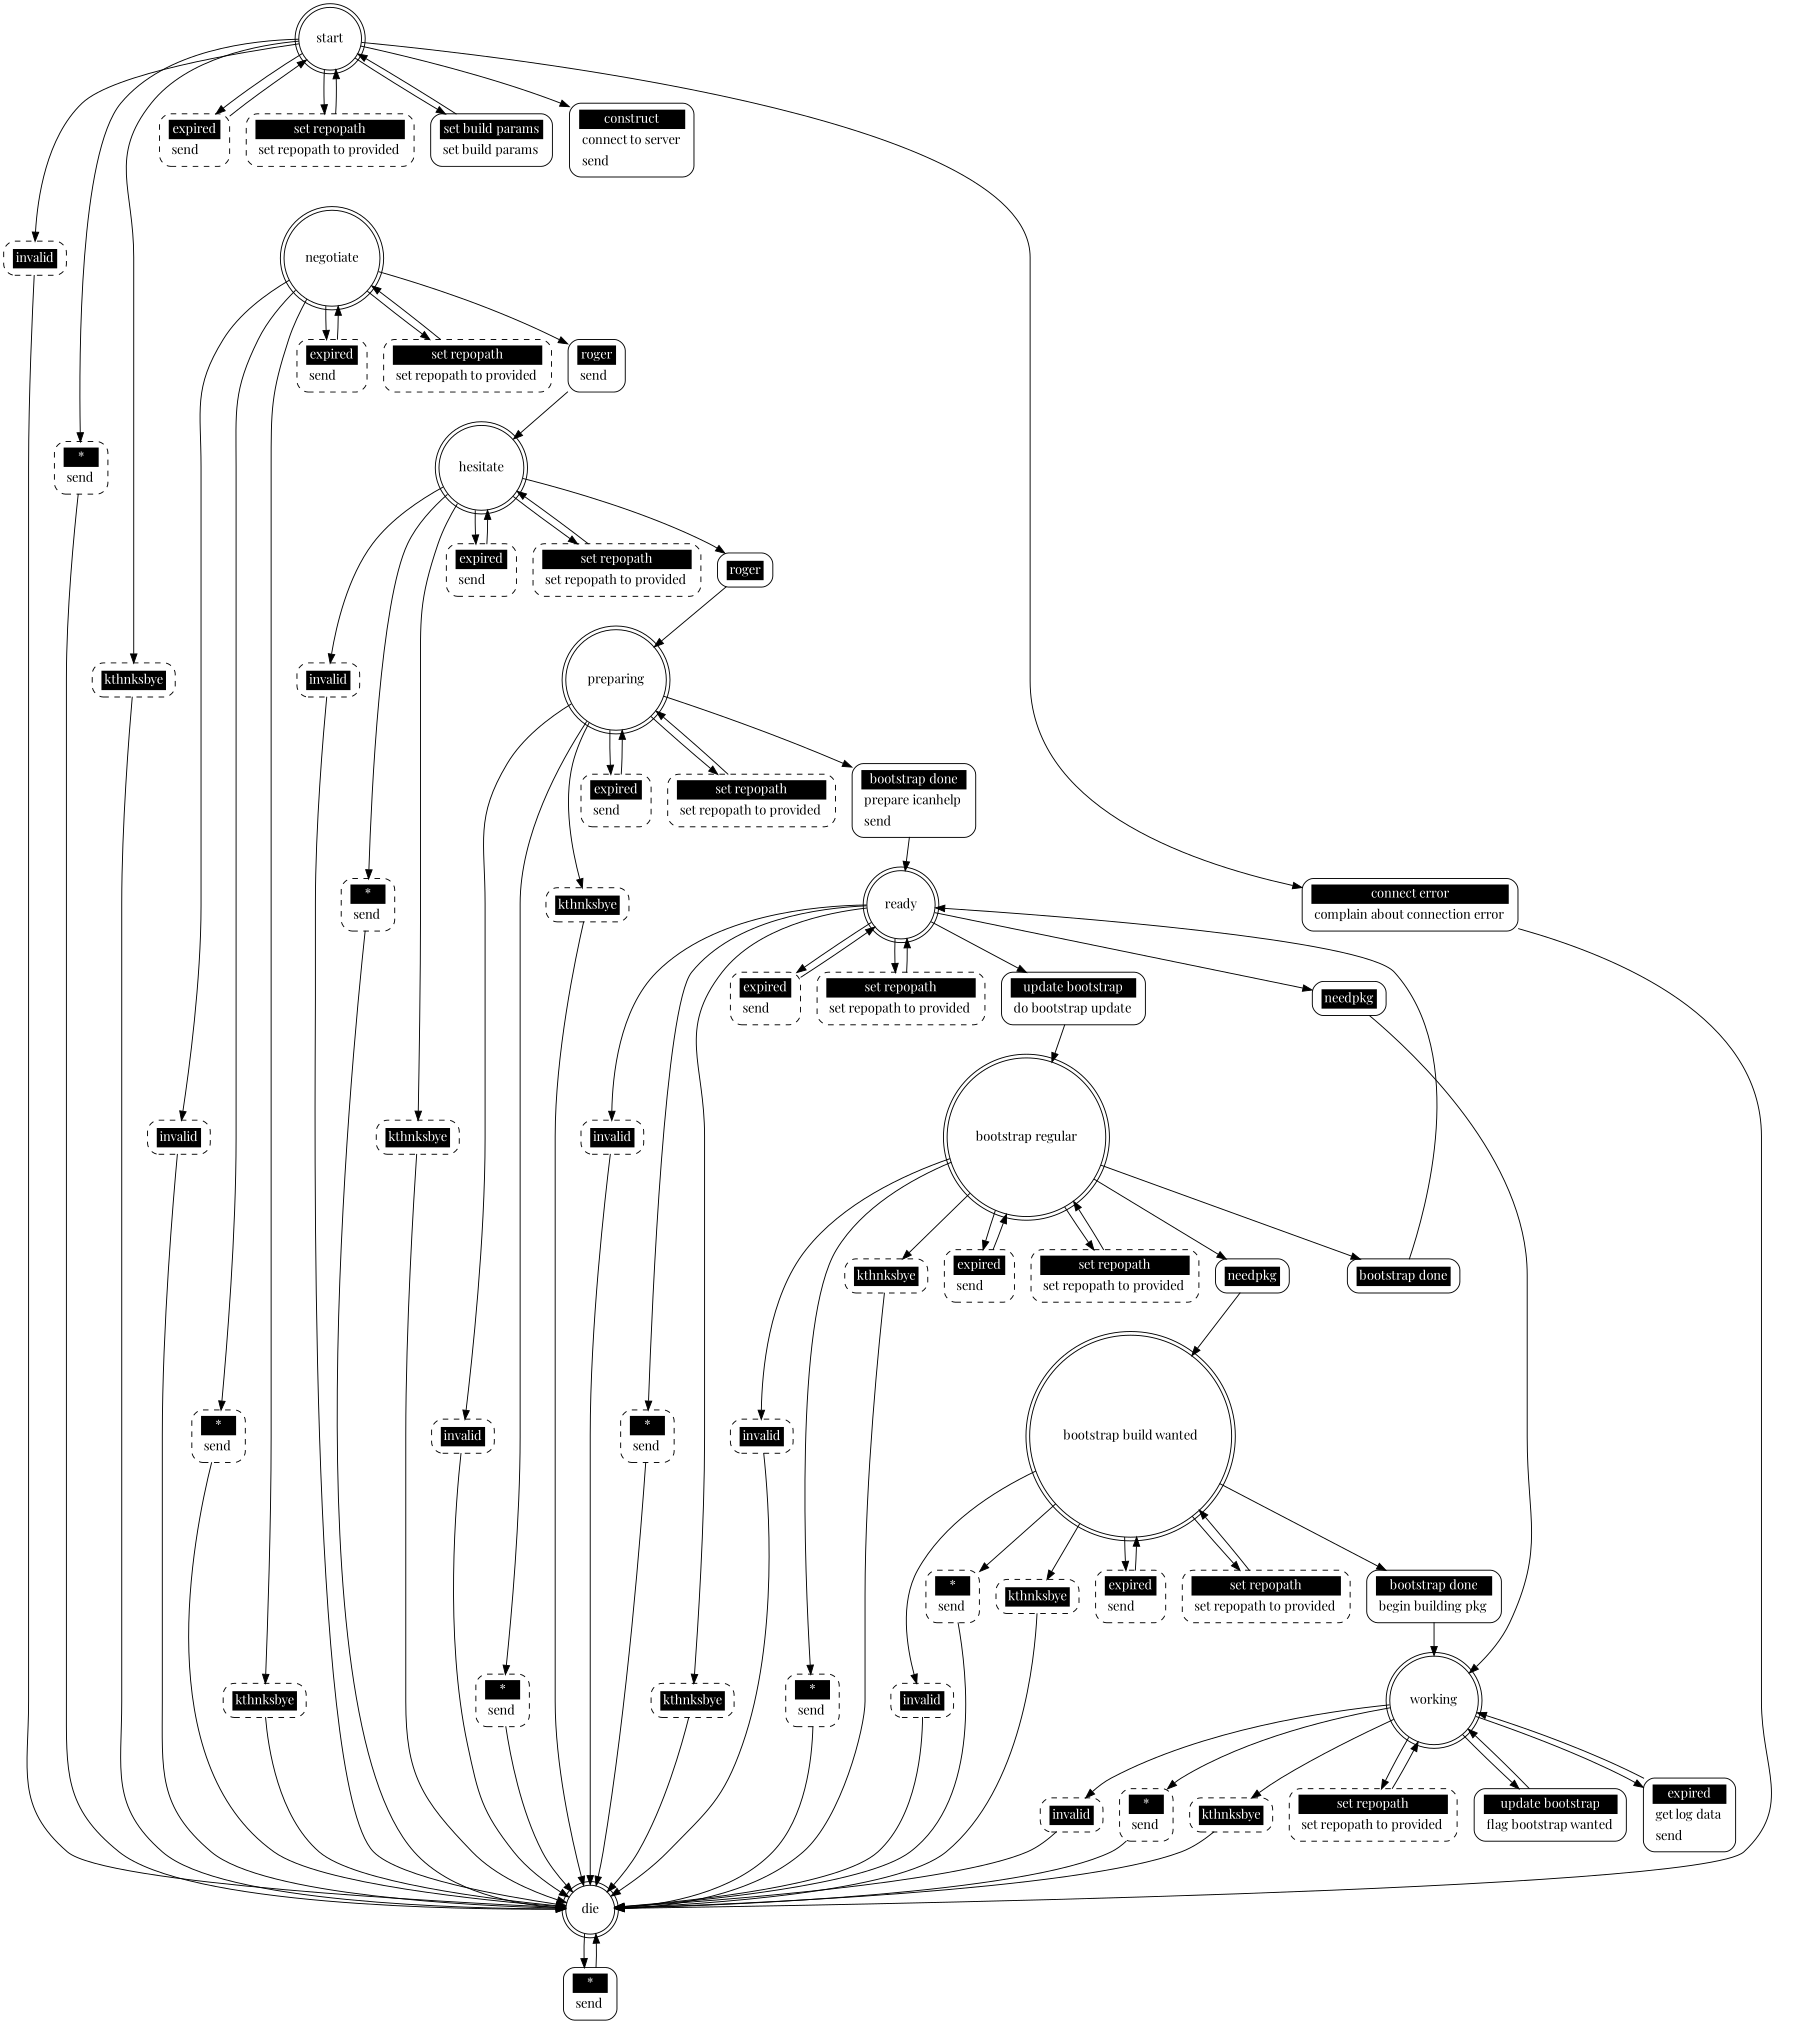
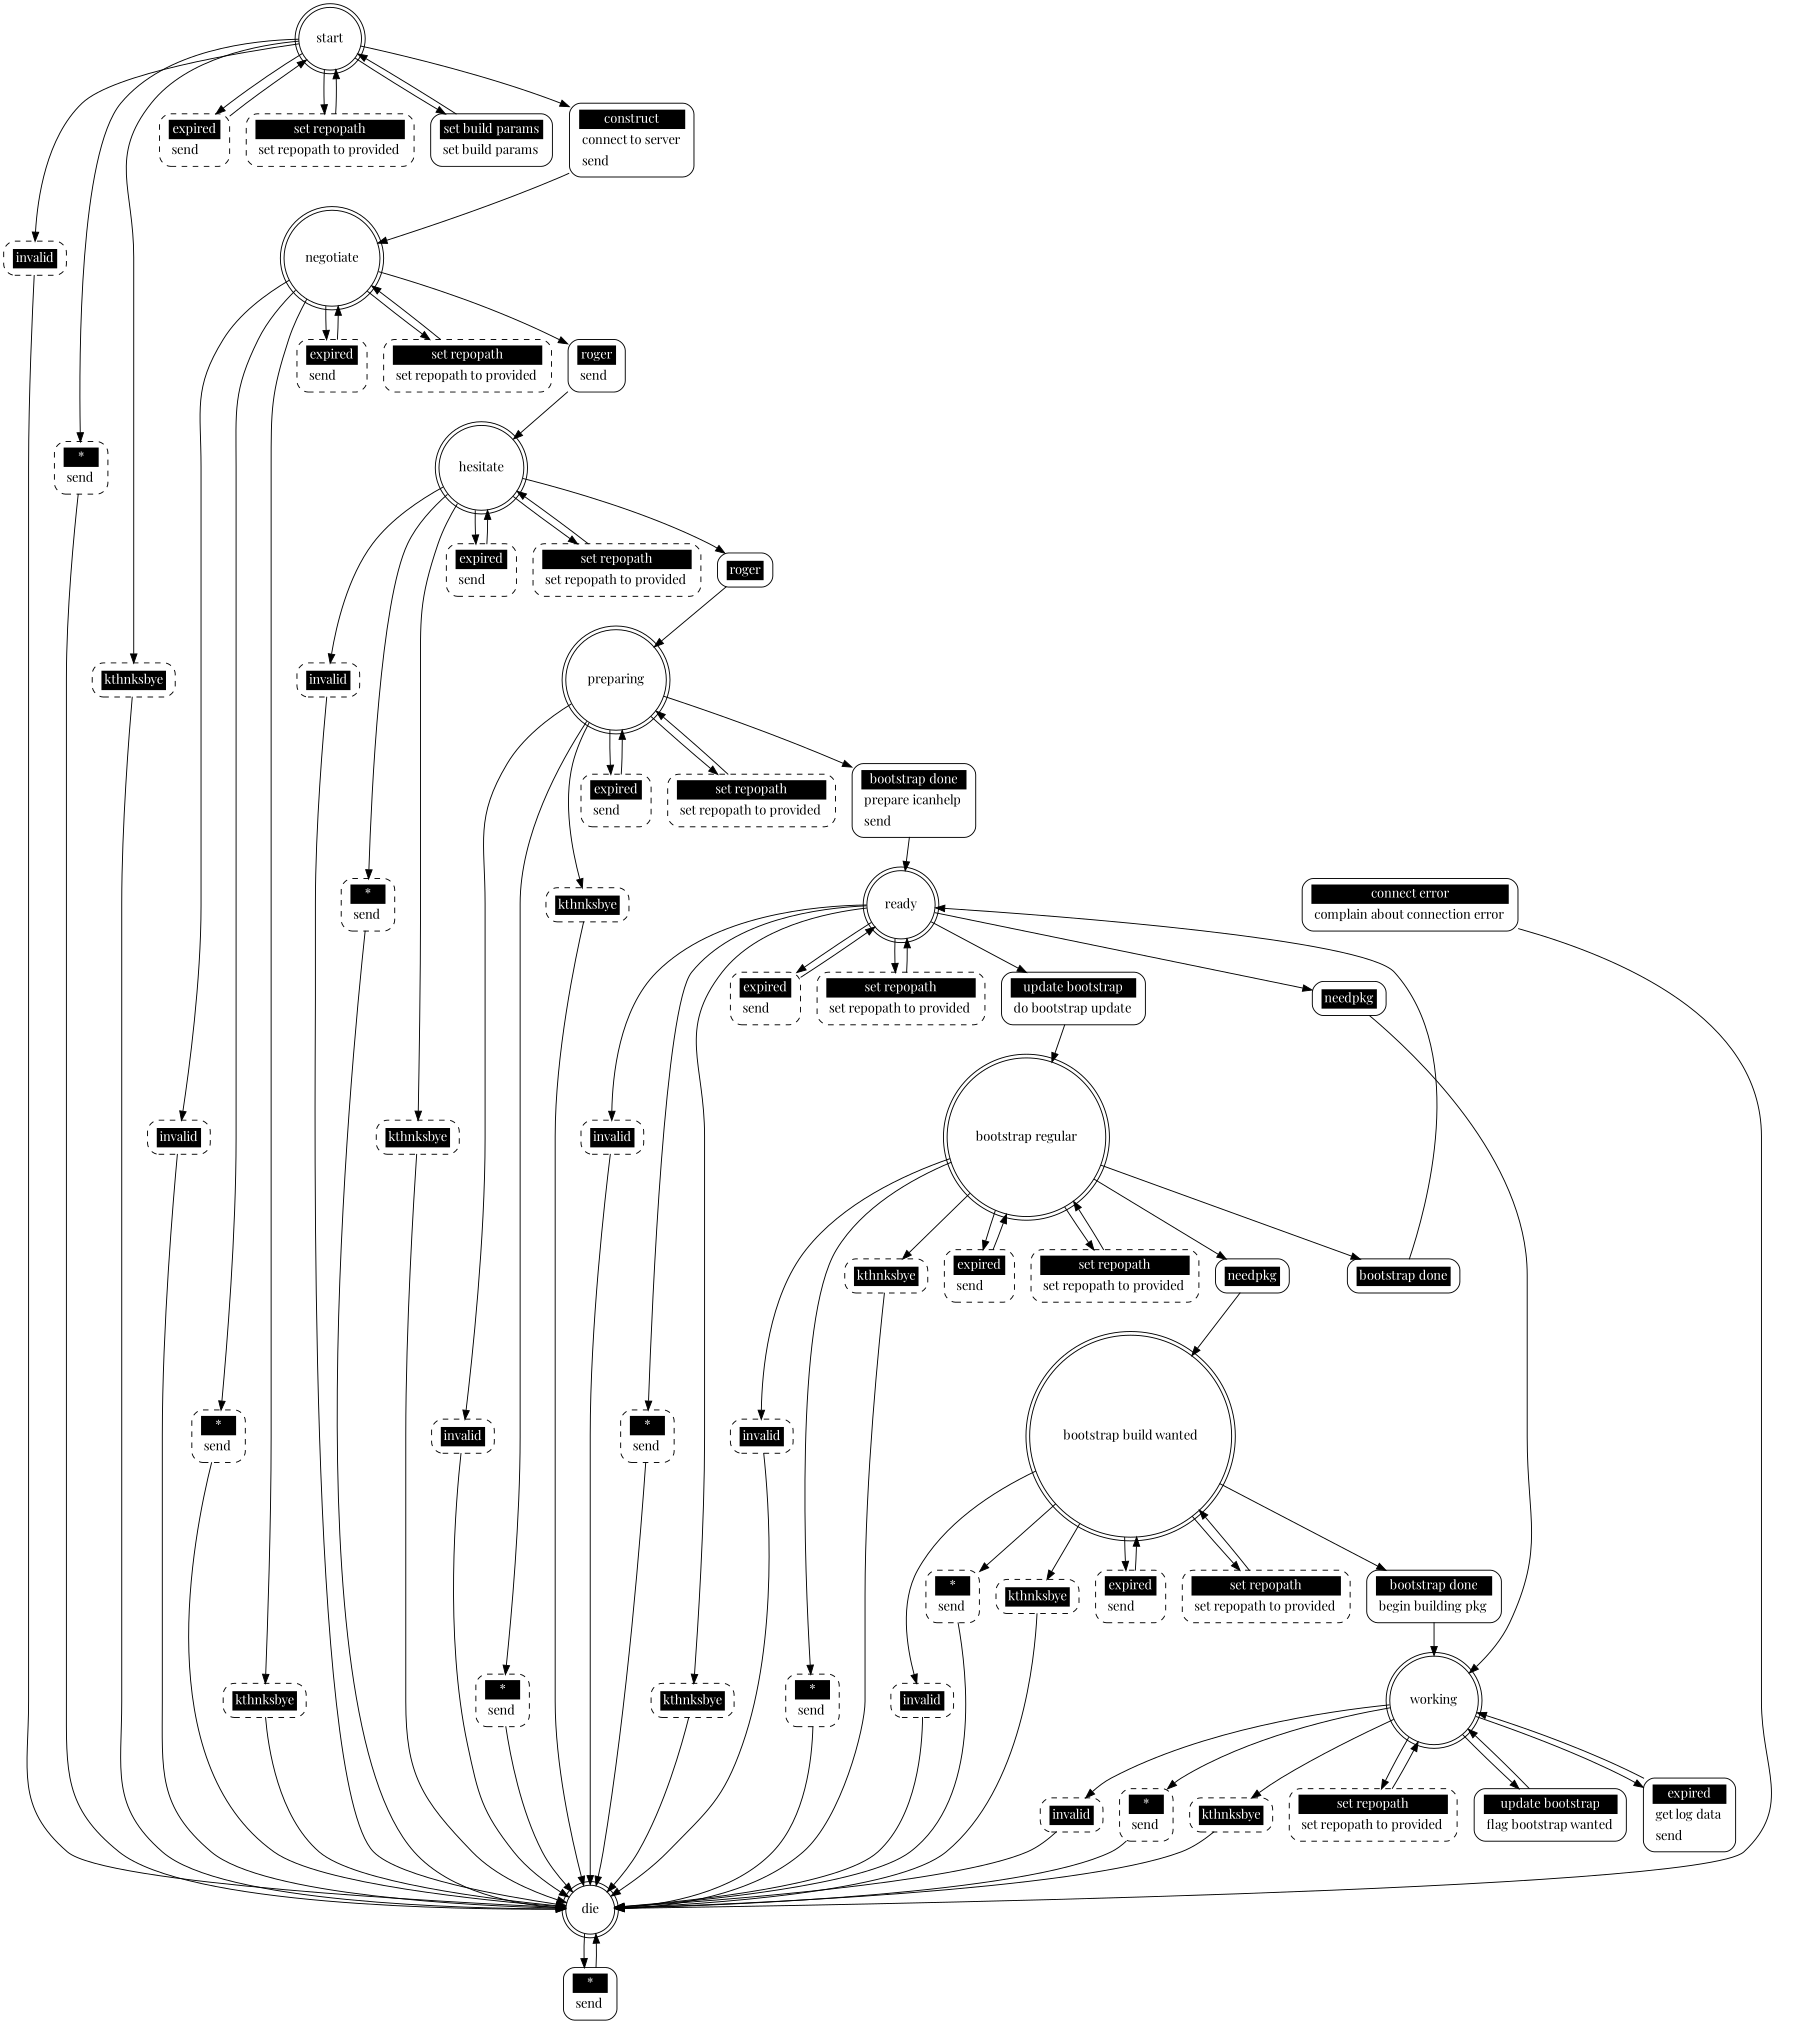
edge "construct" -> "negotiate": added
edge "start" -> "connect error": removed
